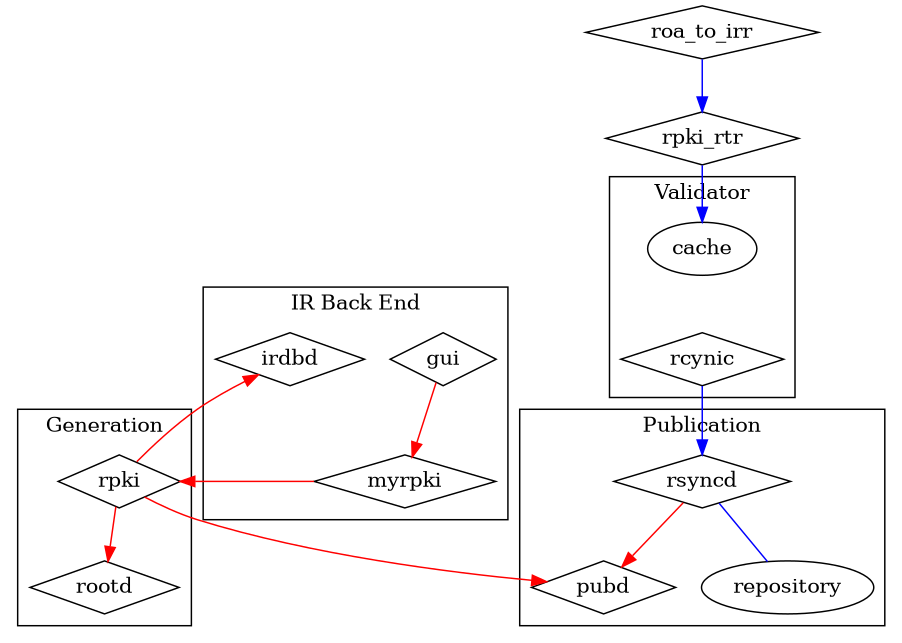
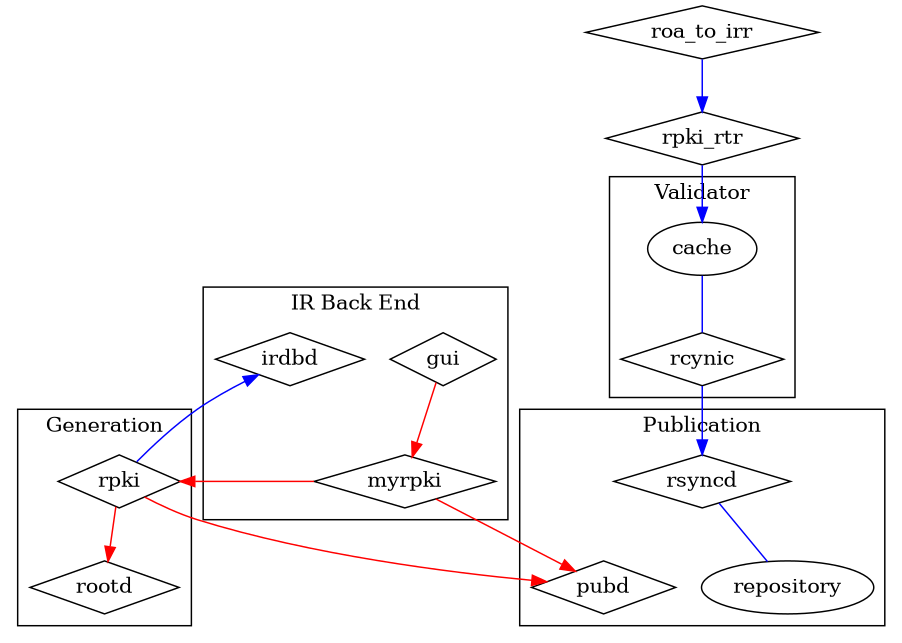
edge "cache" -- "rcynic": added
edge "rpki" -> "irdbd": color red -> blue
edge "rsyncd" -> "pubd": now "myrpki" -> "pubd"
